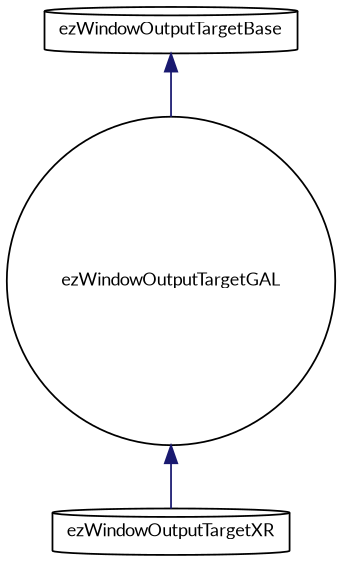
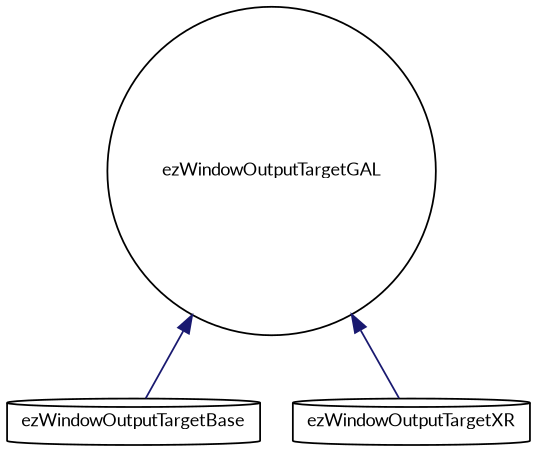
edge "ezWindowOutputTargetGAL" -> "ezWindowOutputTargetBase": reversed
